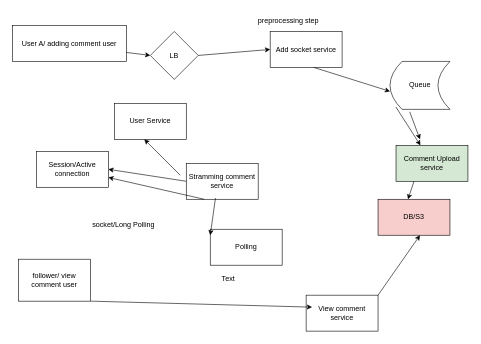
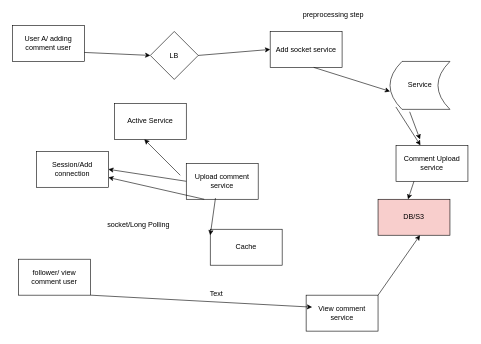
node "preprocessing step": moved (288, 21) -> (333, 15)
node "User A/ adding comment user": size 114x36 -> 72x36
node "Queue": label "Queue" -> "Service"
node "User Service": label "User Service" -> "Active Service"
node "Comment Upload service": fillcolor #d5e8d4 -> #ffffff
node "Session/Active connection": label "Session/Active connection" -> "Session/Add connection"
node "Stramming comment service": label "Stramming comment service" -> "Upload comment service"
node "socket/Long Polling": moved (123, 225) -> (138, 225)
node "Polling": label "Polling" -> "Cache"
node "Text": moved (228, 279) -> (216, 294)
node "follower/ view comment user": size 72x42 -> 72x36
